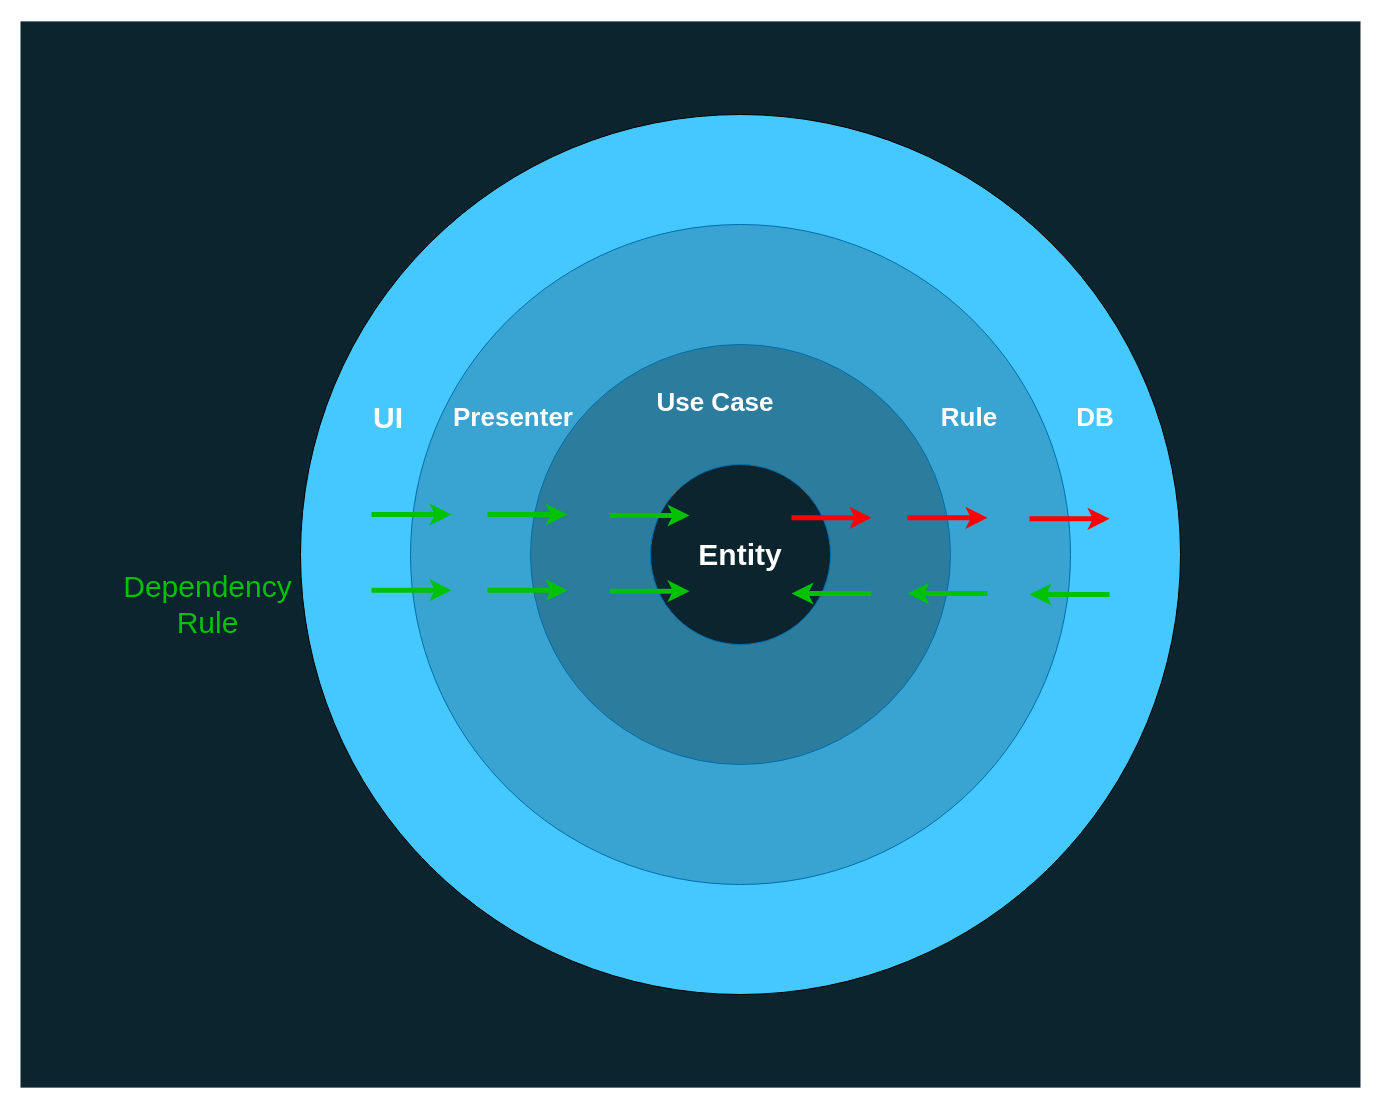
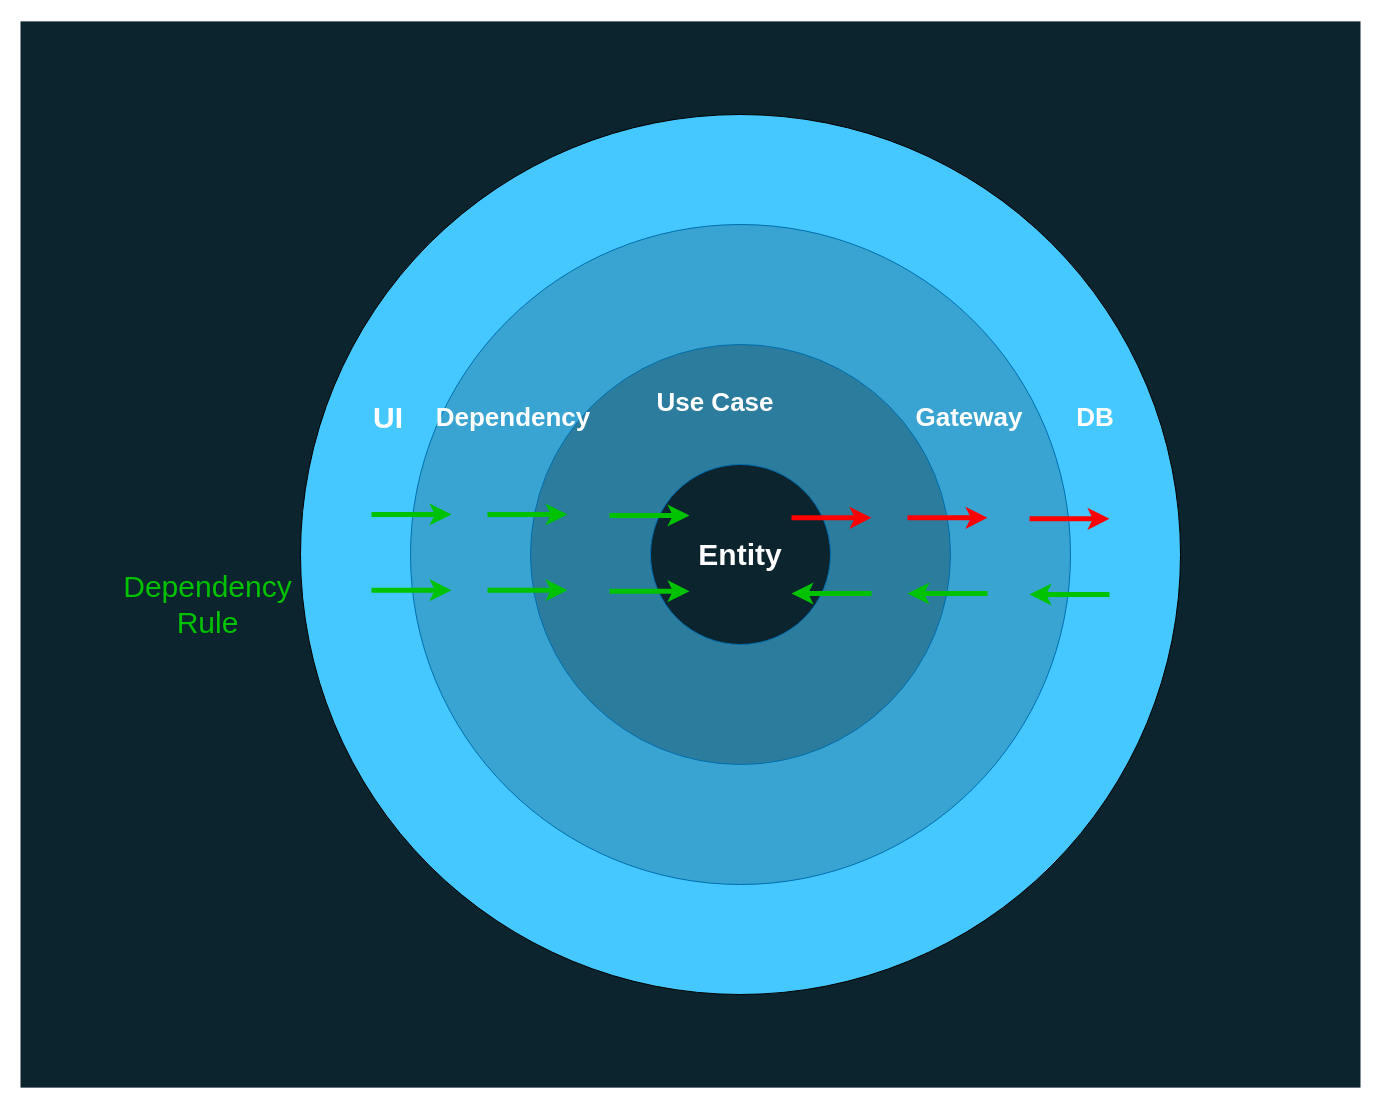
node "Presenter": label "Presenter" -> "Dependency"
node "Rule": label "Rule" -> "Gateway"
